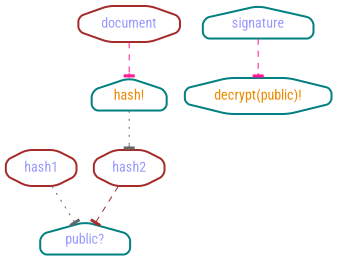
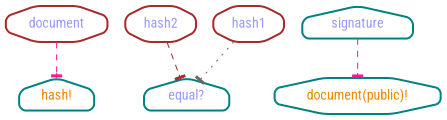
node "decrypt(public)!": label "decrypt(public)!" -> "document(public)!"
edge "hash!" -> "hash2": removed
node "public?": label "public?" -> "equal?"
